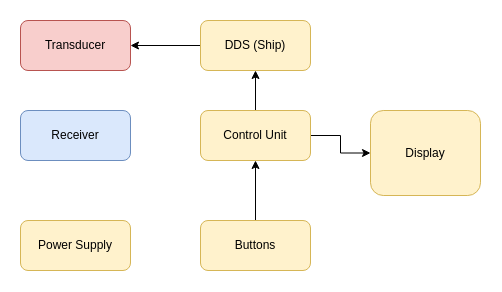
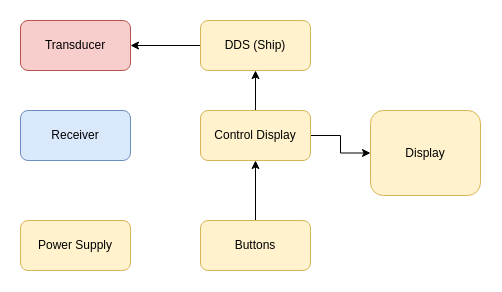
node "Control Unit": label "Control Unit" -> "Control Display"
